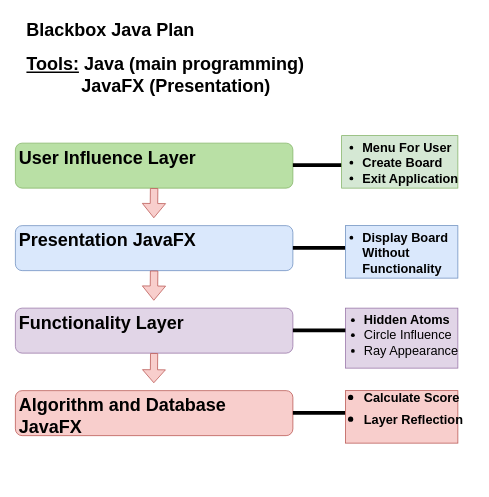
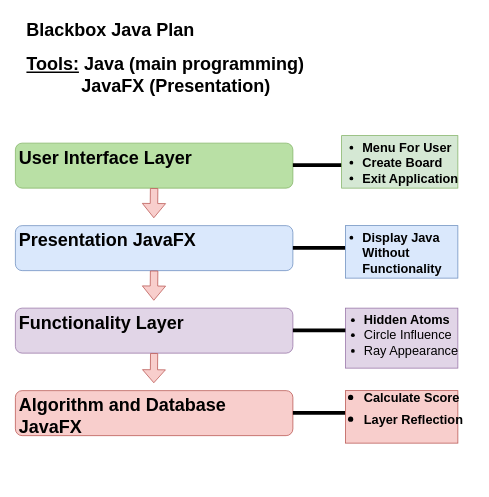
node "User Influence Layer": label "User Influence Layer" -> "User Interface Layer"
node "Display Board Without Functionality": label "Display Board Without Functionality" -> "Display Java Without Functionality"
